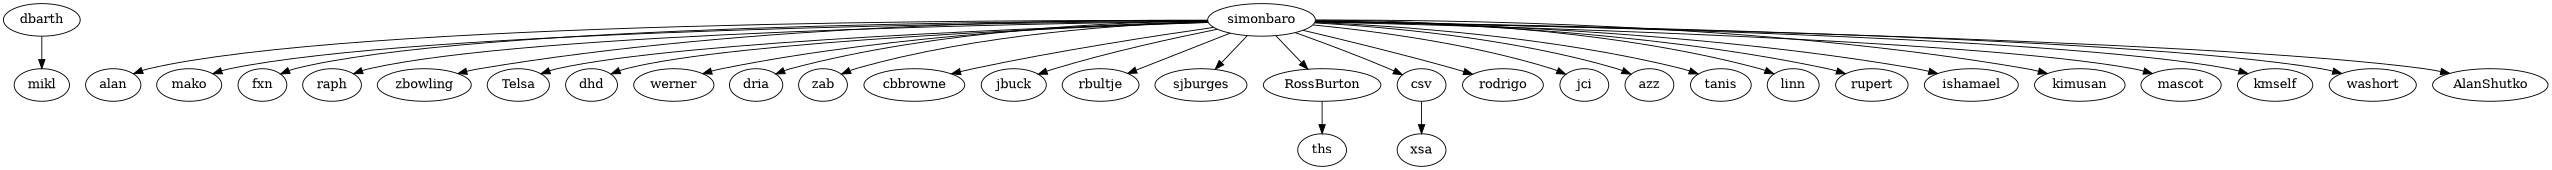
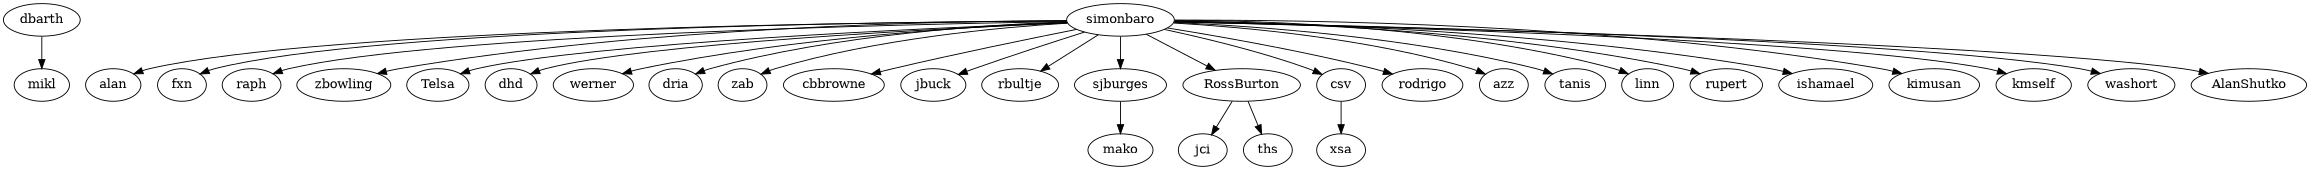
edge "simonbaro" -> "mako": now "sjburges" -> "mako"
edge "simonbaro" -> "jci": now "RossBurton" -> "jci"
node "mascot": removed
